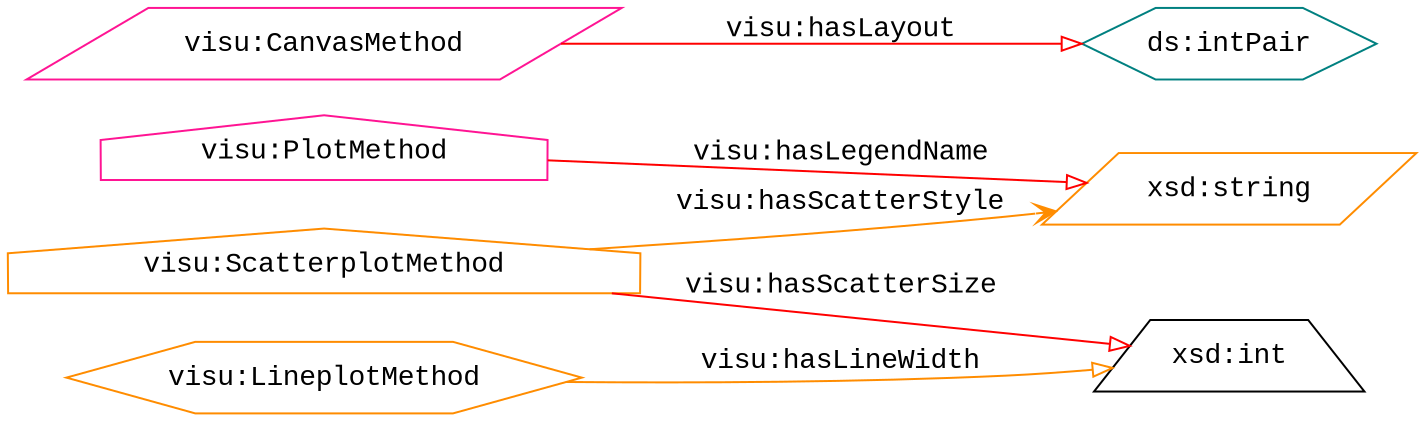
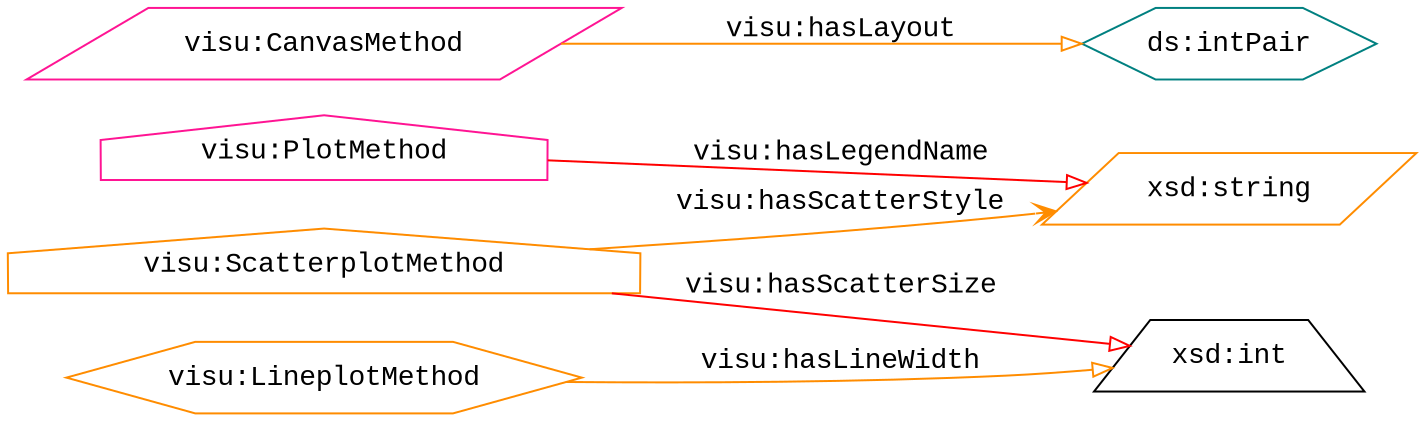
edge "visu:CanvasMethod" -> "ds:intPair": color red -> darkorange
